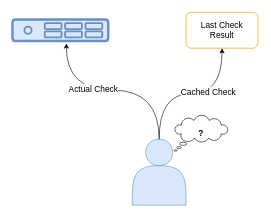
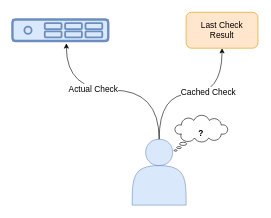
node "Last Check Result": fillcolor #ffffff -> #ffe6cc
